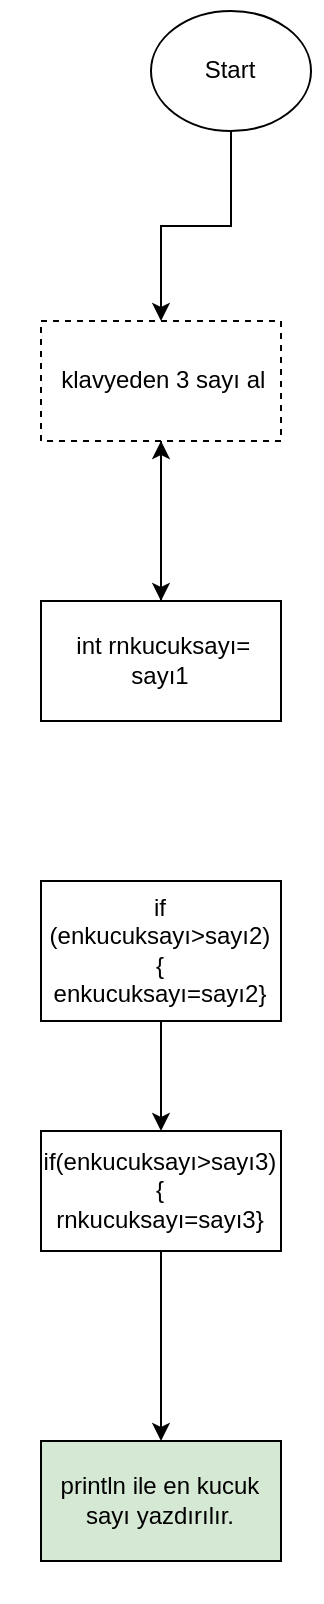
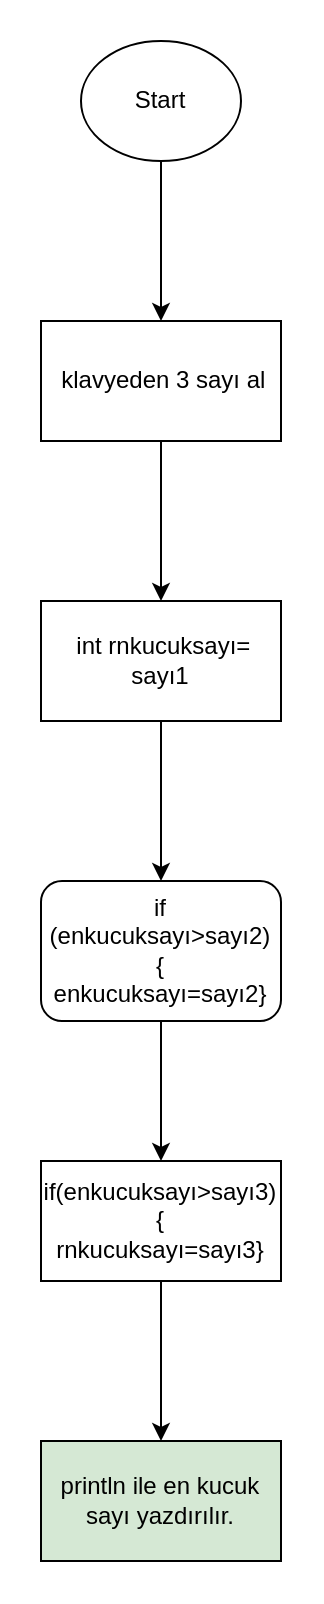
node "Start": moved (231, 71) -> (161, 101)
node "klavyeden 3 sayı al": style dashed -> solid
edge "int rnkucuksayı= sayı1" -> "klavyeden 3 sayı al": now "int rnkucuksayı= sayı1" -> "if (enkucuksayı>sayı2) { enkucuksayı=sayı2}"
node "if (enkucuksayı>sayı2) { enkucuksayı=sayı2}": shape rectangle -> rounded rectangle
node "if(enkucuksayı>sayı3){ rnkucuksayı=sayı3}": moved (161, 1191) -> (161, 1221)
